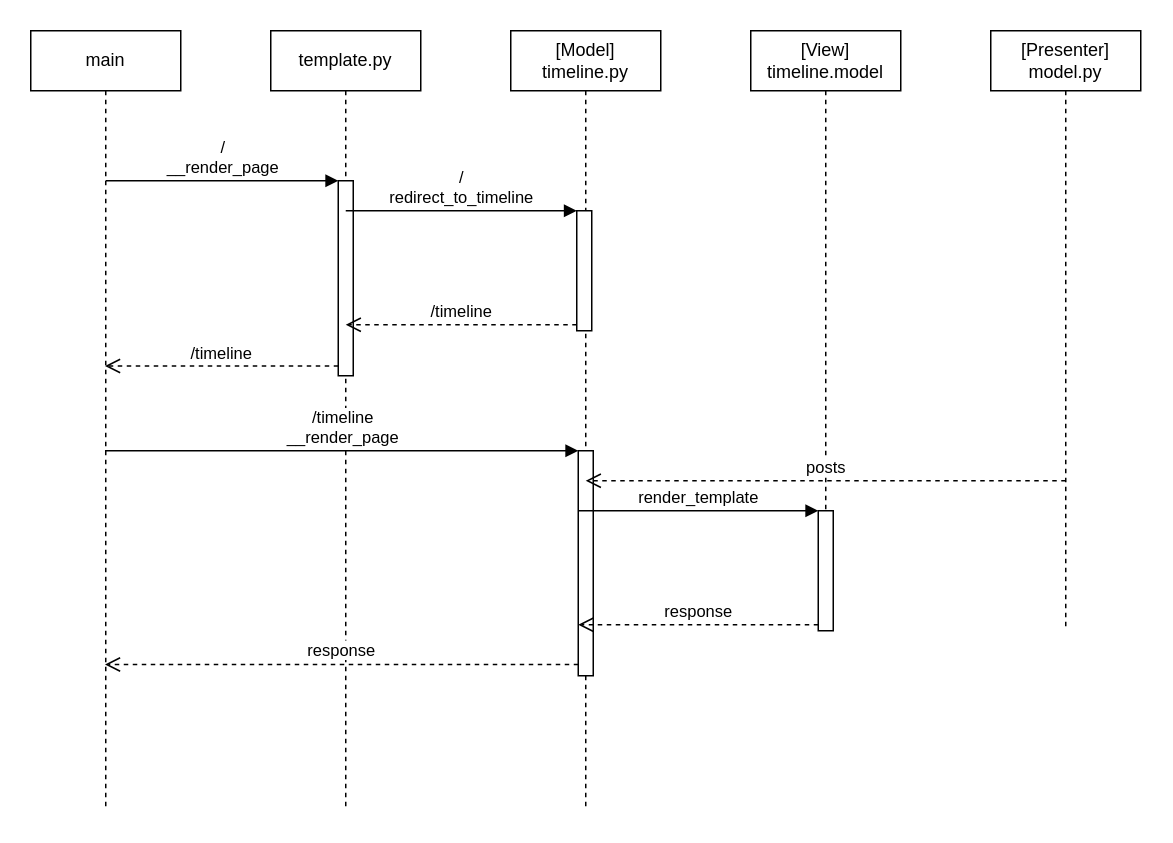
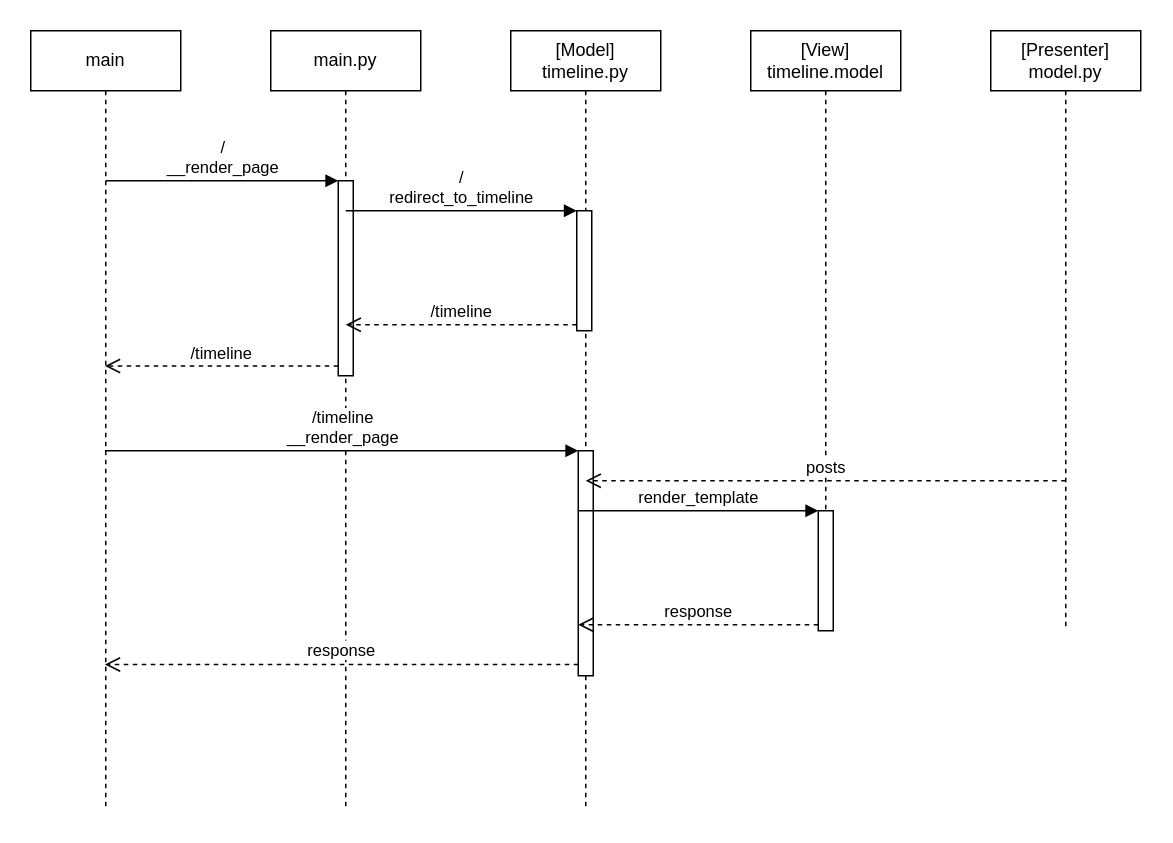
node "template.py": label "template.py" -> "main.py"
